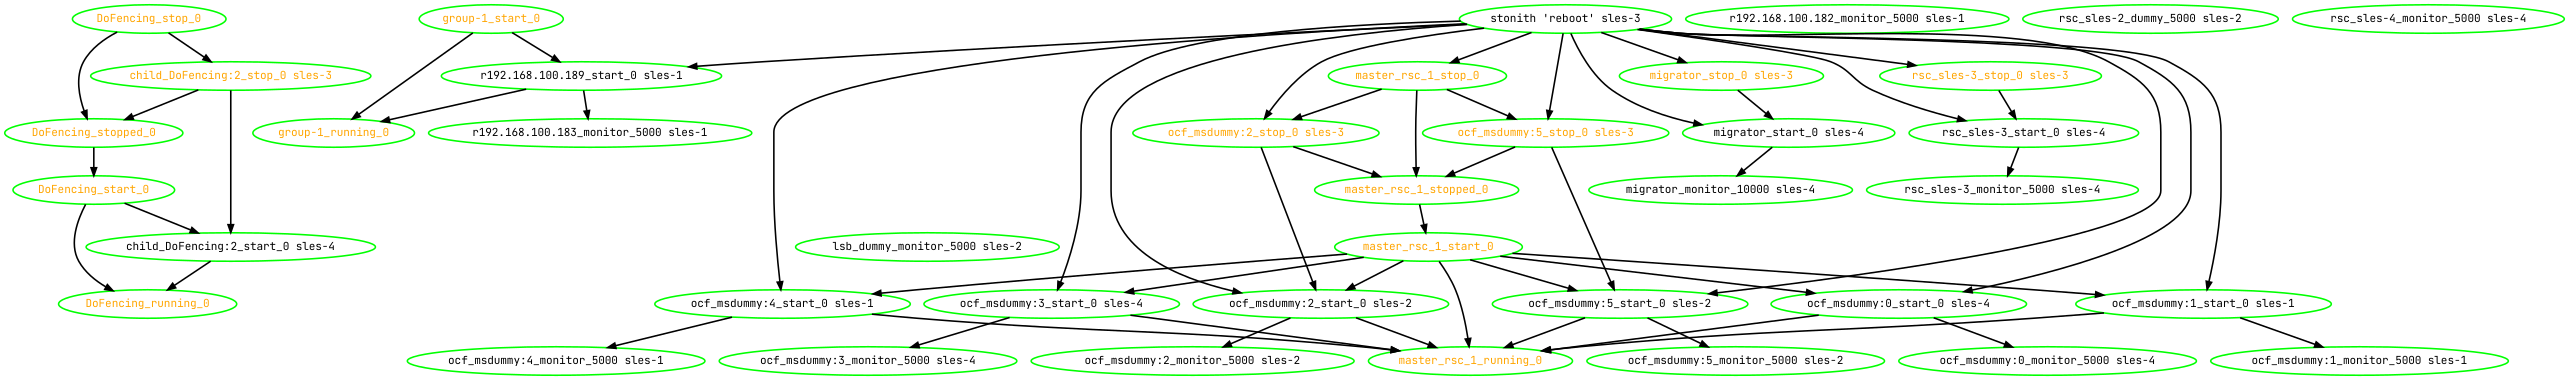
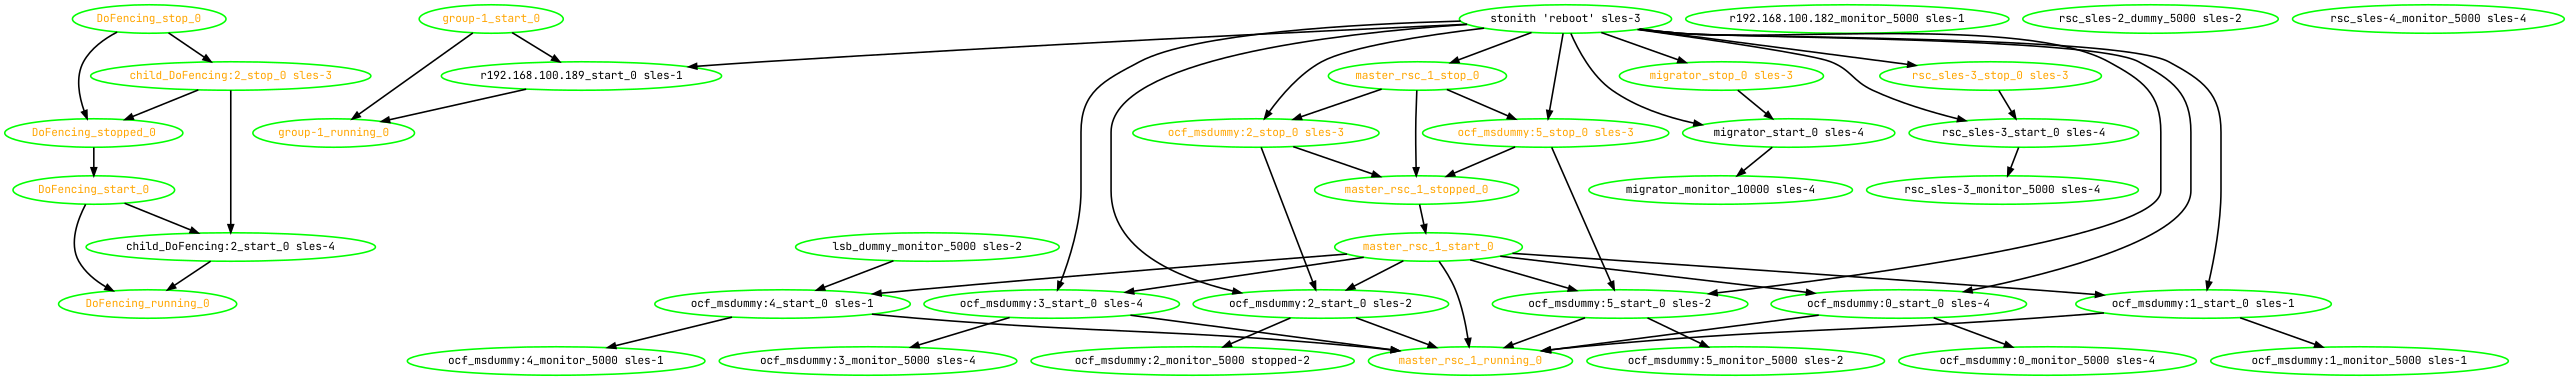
edge "stonith 'reboot' sles-3" -> "ocf_msdummy:4_start_0 sles-1": now "lsb_dummy_monitor_5000 sles-2" -> "ocf_msdummy:4_start_0 sles-1"
node "r192.168.100.183_monitor_5000 sles-1": removed
node "ocf_msdummy:2_monitor_5000 sles-2": label "ocf_msdummy:2_monitor_5000 sles-2" -> "ocf_msdummy:2_monitor_5000 stopped-2"
